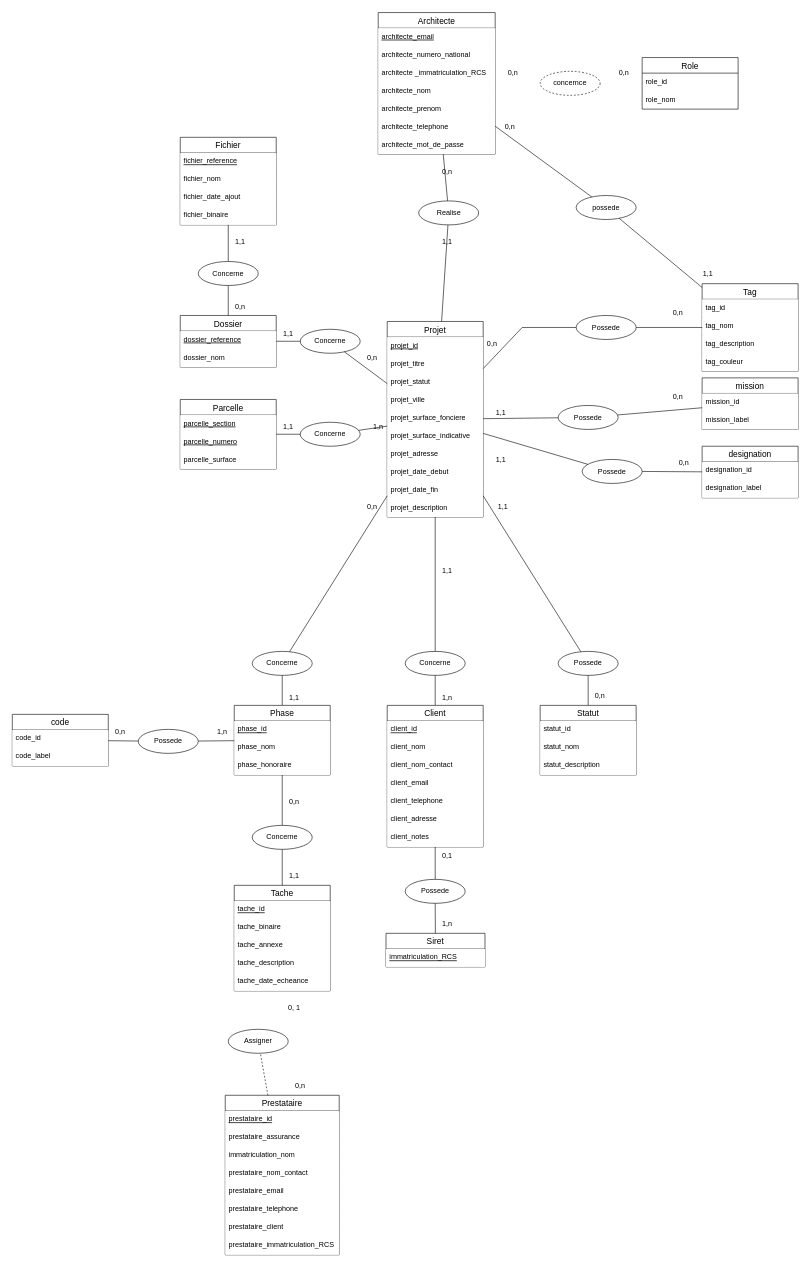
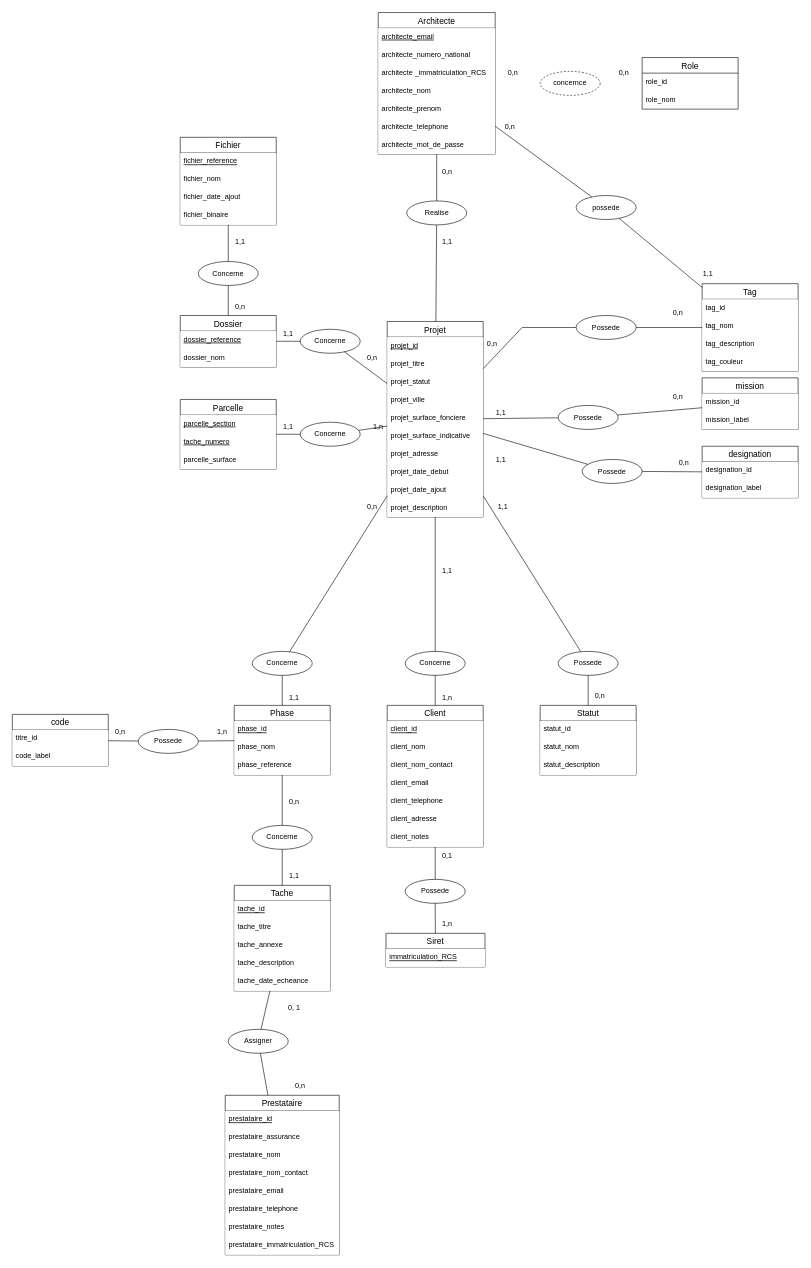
node "Realise": moved (449, 213) -> (437, 213)
node "parcelle_numero": label "parcelle_numero" -> "tache_numero"
node "projet_date_fin": label "projet_date_fin" -> "projet_date_ajout"
node "code_id": label "code_id" -> "titre_id"
node "phase_honoraire": label "phase_honoraire" -> "phase_reference"
node "tache_binaire": label "tache_binaire" -> "tache_titre"
edge "Tache" -- "Assigner": added
edge "Assigner" -- "Prestataire": style dashed -> solid
node "immatriculation_nom": label "immatriculation_nom" -> "prestataire_nom"
node "prestataire_client": label "prestataire_client" -> "prestataire_notes"
